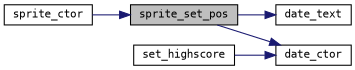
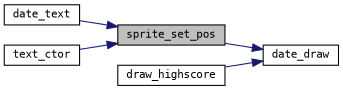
node "sprite_ctor": label "sprite_ctor" -> "text_ctor"
edge "sprite_set_pos" -> "date_text": reversed
node "set_highscore": label "set_highscore" -> "draw_highscore"
node "date_ctor": label "date_ctor" -> "date_draw"
